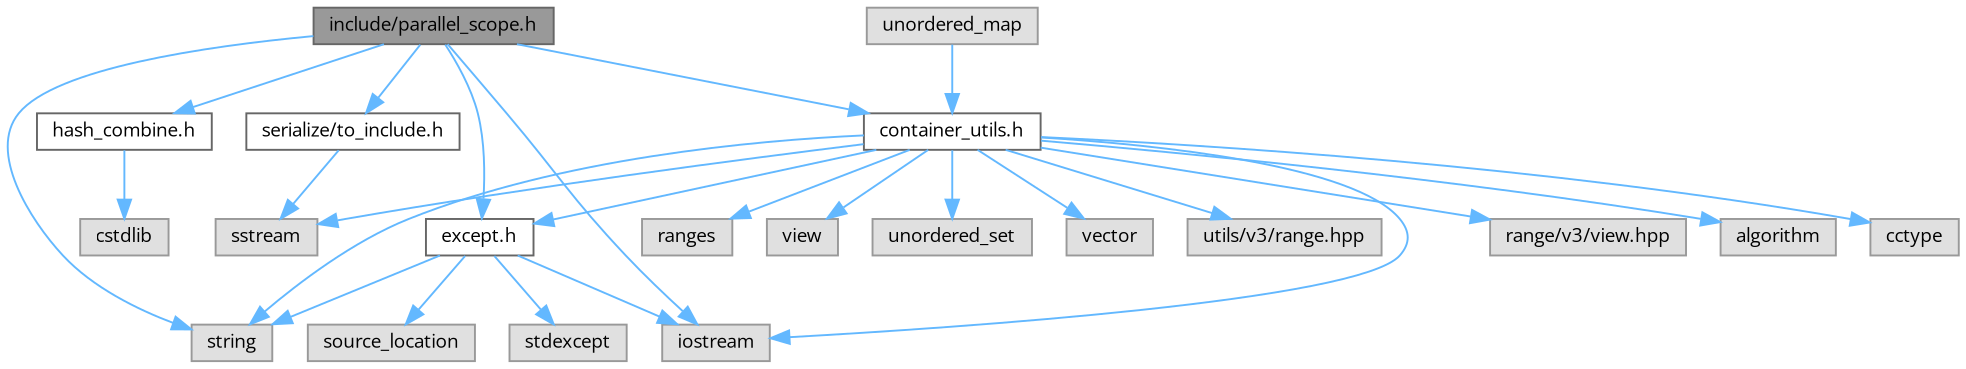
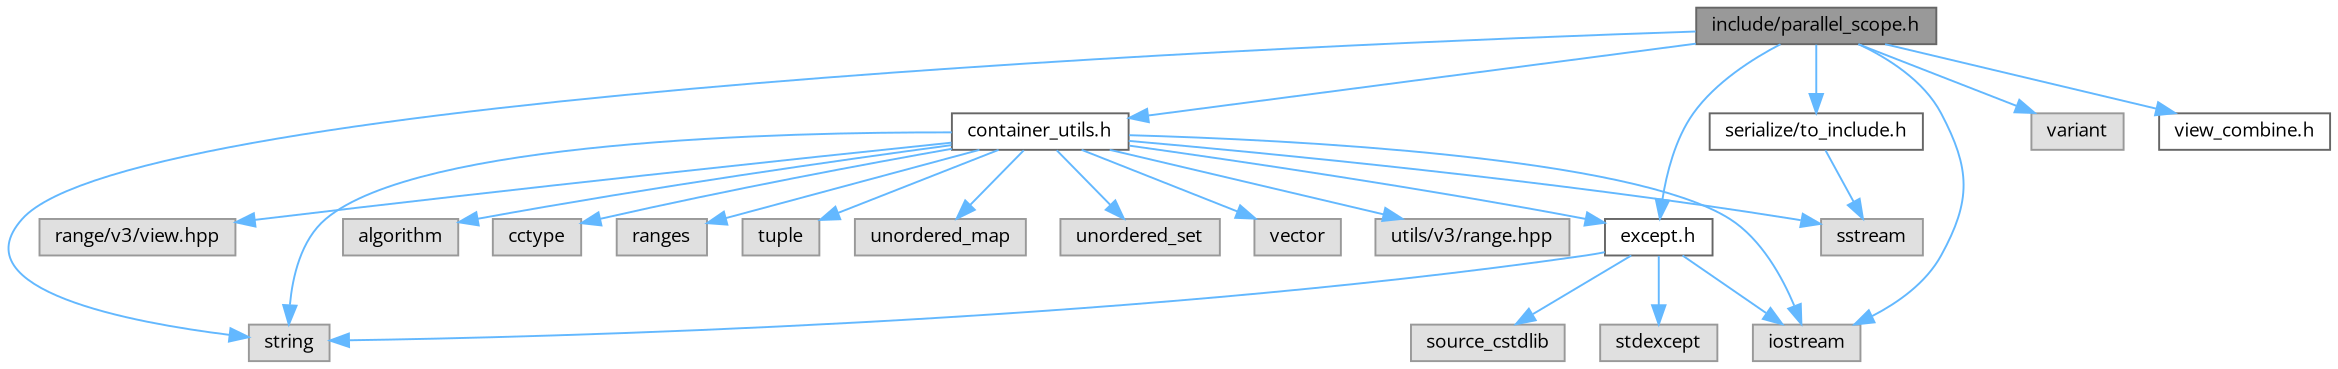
edge "unordered_map" -> "container_utils.h": reversed
node "hash_combine.h": label "hash_combine.h" -> "view_combine.h"
node "variant": added
node "cstdlib": removed
node "view": label "view" -> "tuple"
node "source_location": label "source_location" -> "source_cstdlib"
